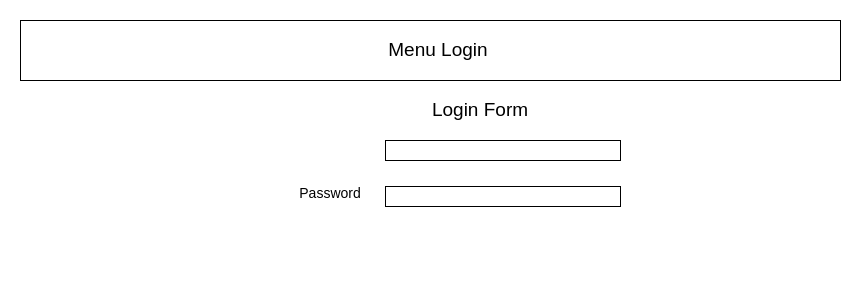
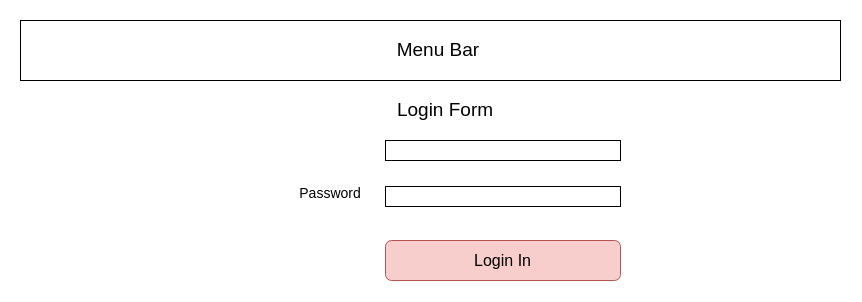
node "Menu Login": label "Menu Login" -> "Menu Bar"
node "Login Form": moved (481, 111) -> (446, 111)
node "Login In": added
